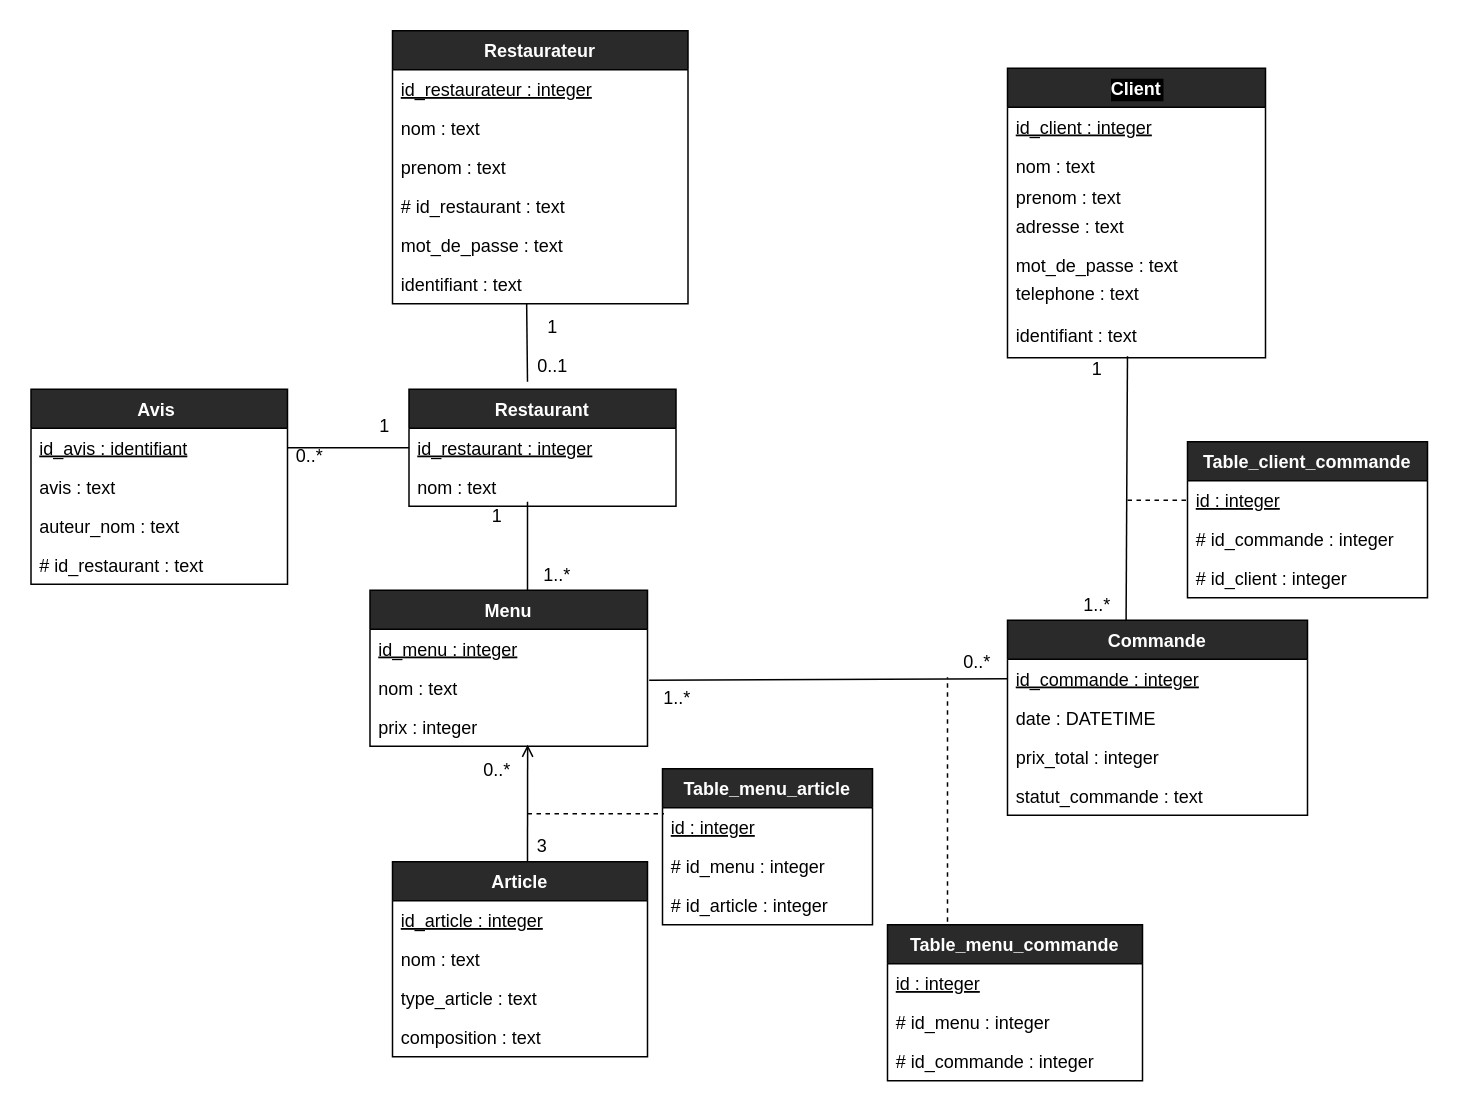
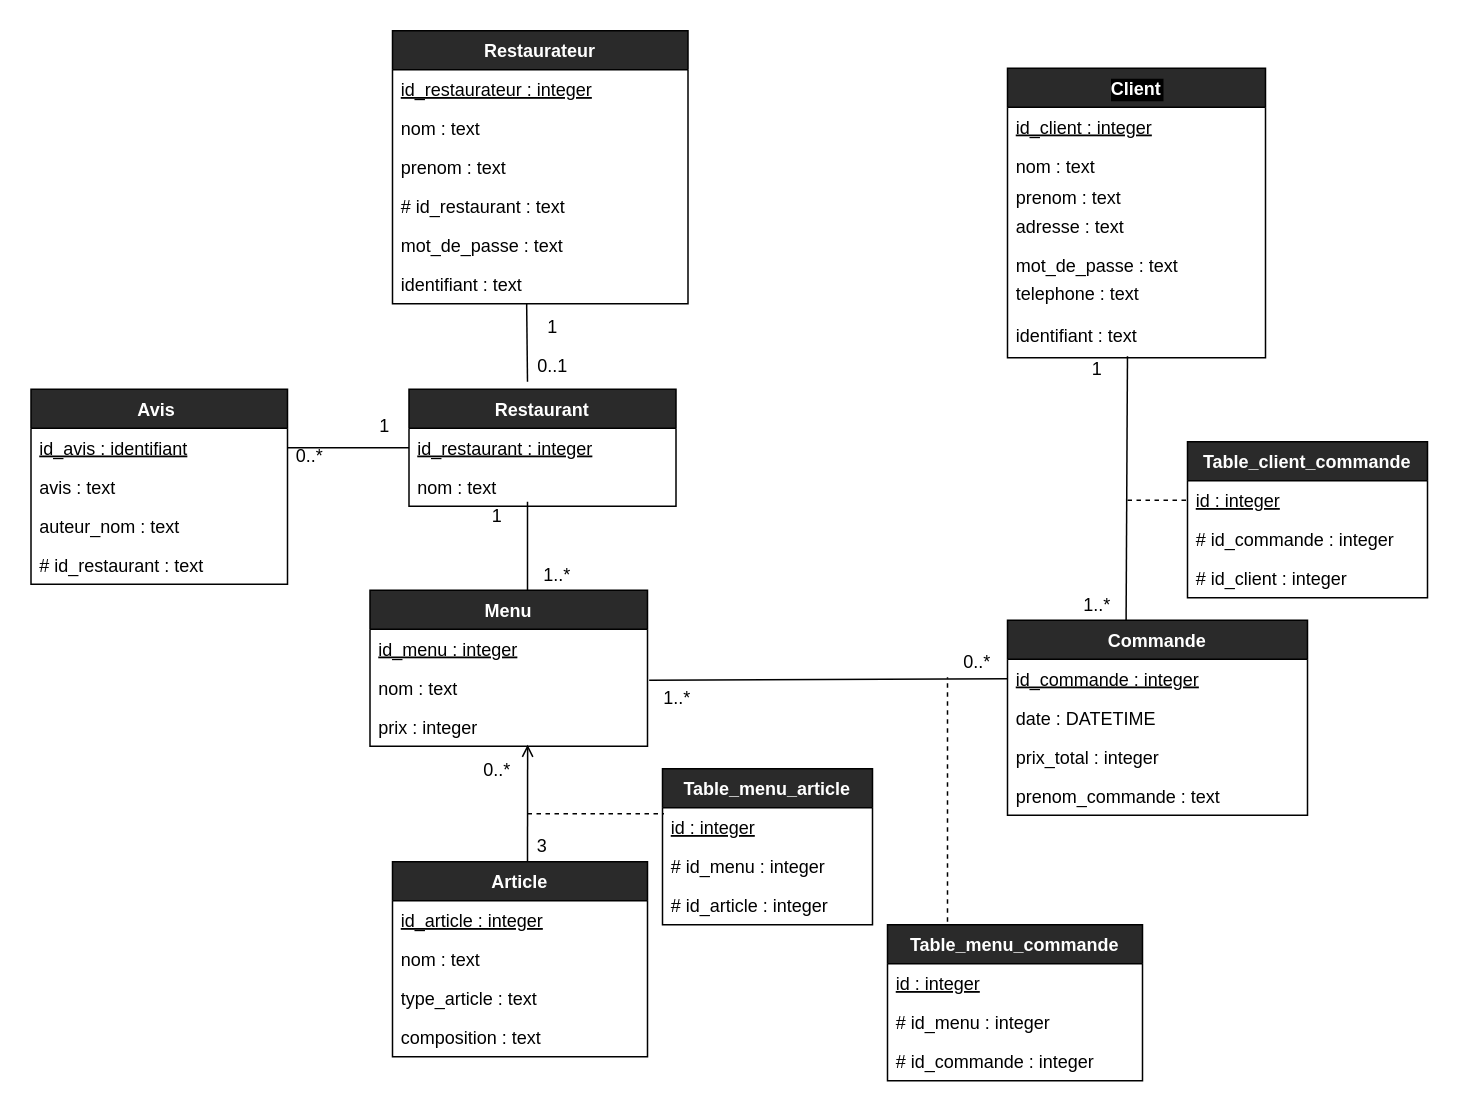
node "statut_commande : text": label "statut_commande : text" -> "prenom_commande : text"
